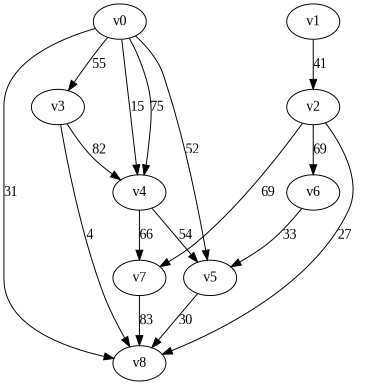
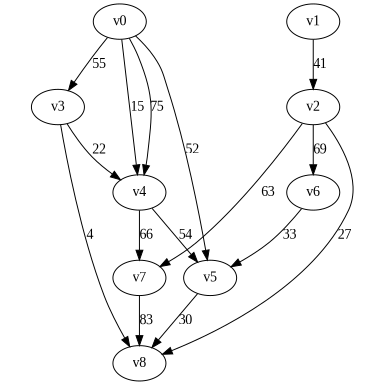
edge "v3" -> "v4": label "82" -> "22"
edge "v2" -> "v7": label "69" -> "63"
edge "v0" -> "v8": removed, label "31"
